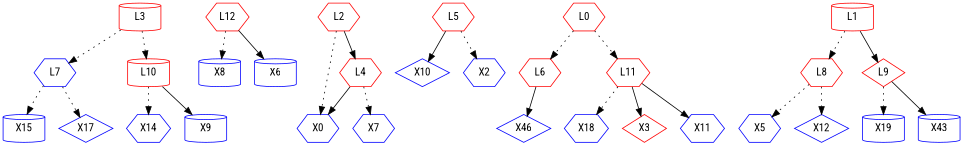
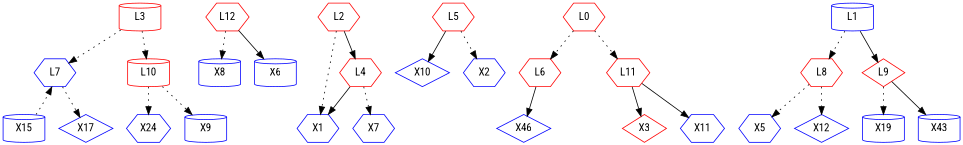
node "L1": color red -> blue
edge "L7" -> "X15": reversed
edge "L10" -> "X9": style solid -> dotted
node "X14": label "X14" -> "X24"
node "X0": label "X0" -> "X1"
node "X18": removed
